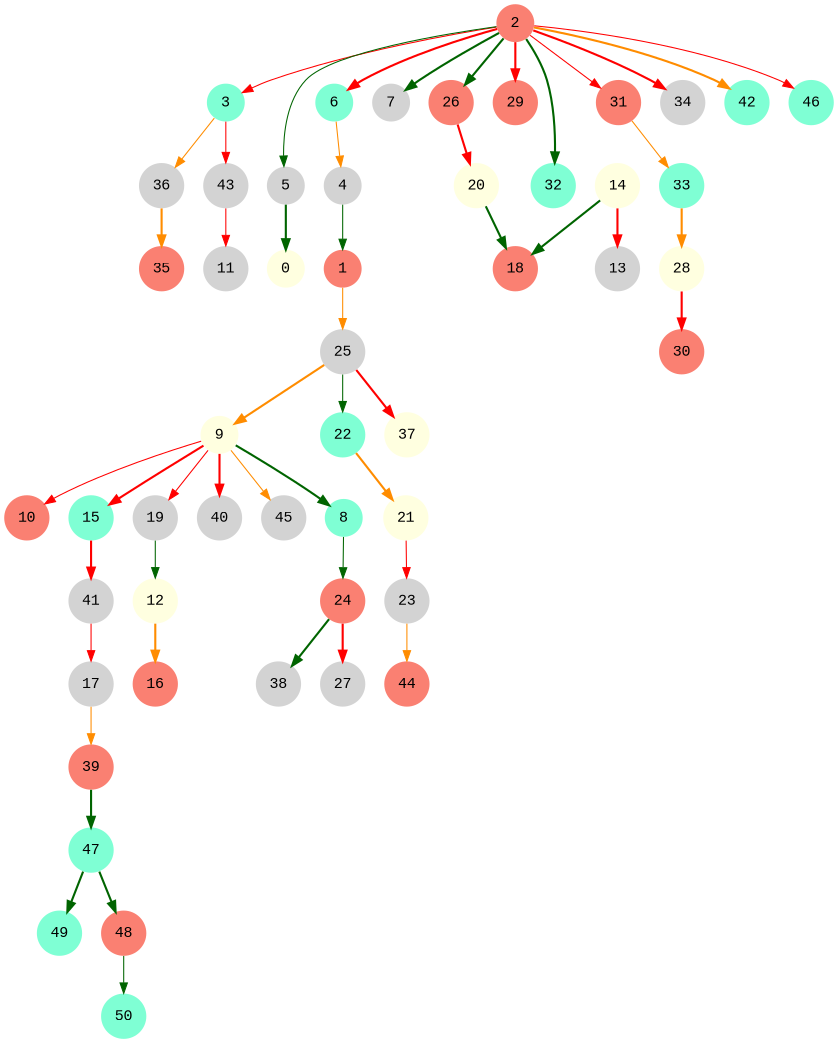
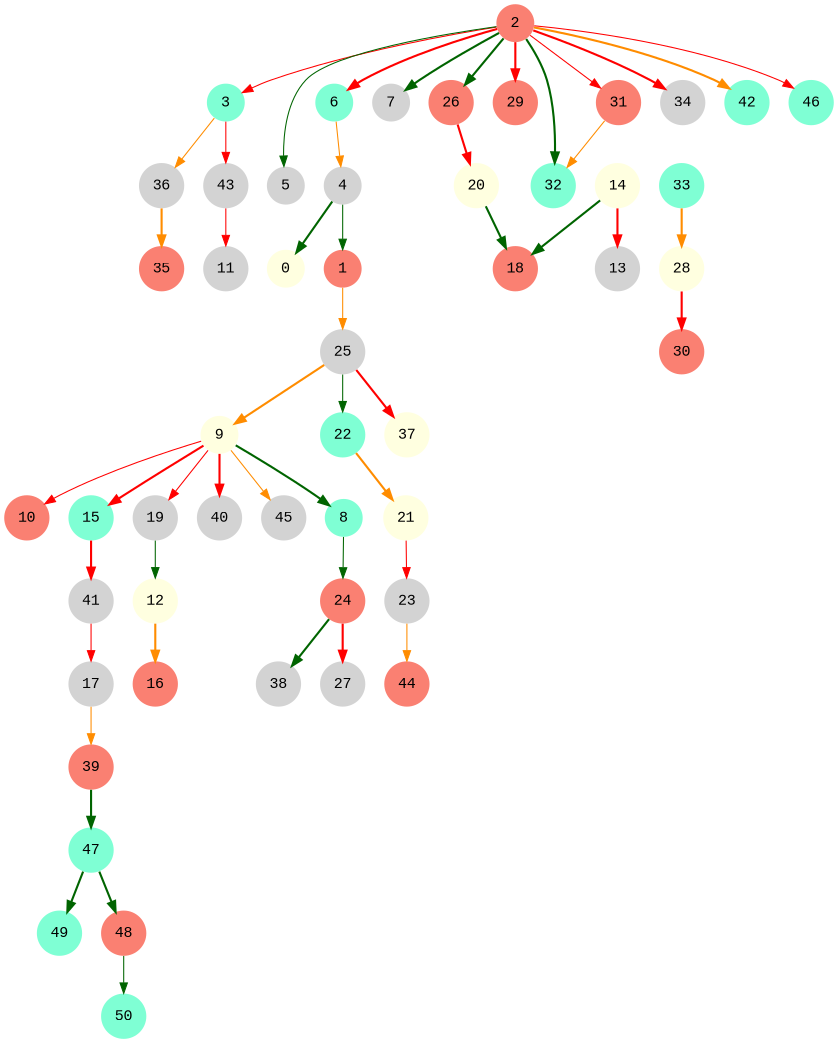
edge "31" -> "33": now "31" -> "32"
edge "5" -> "0": now "4" -> "0"
